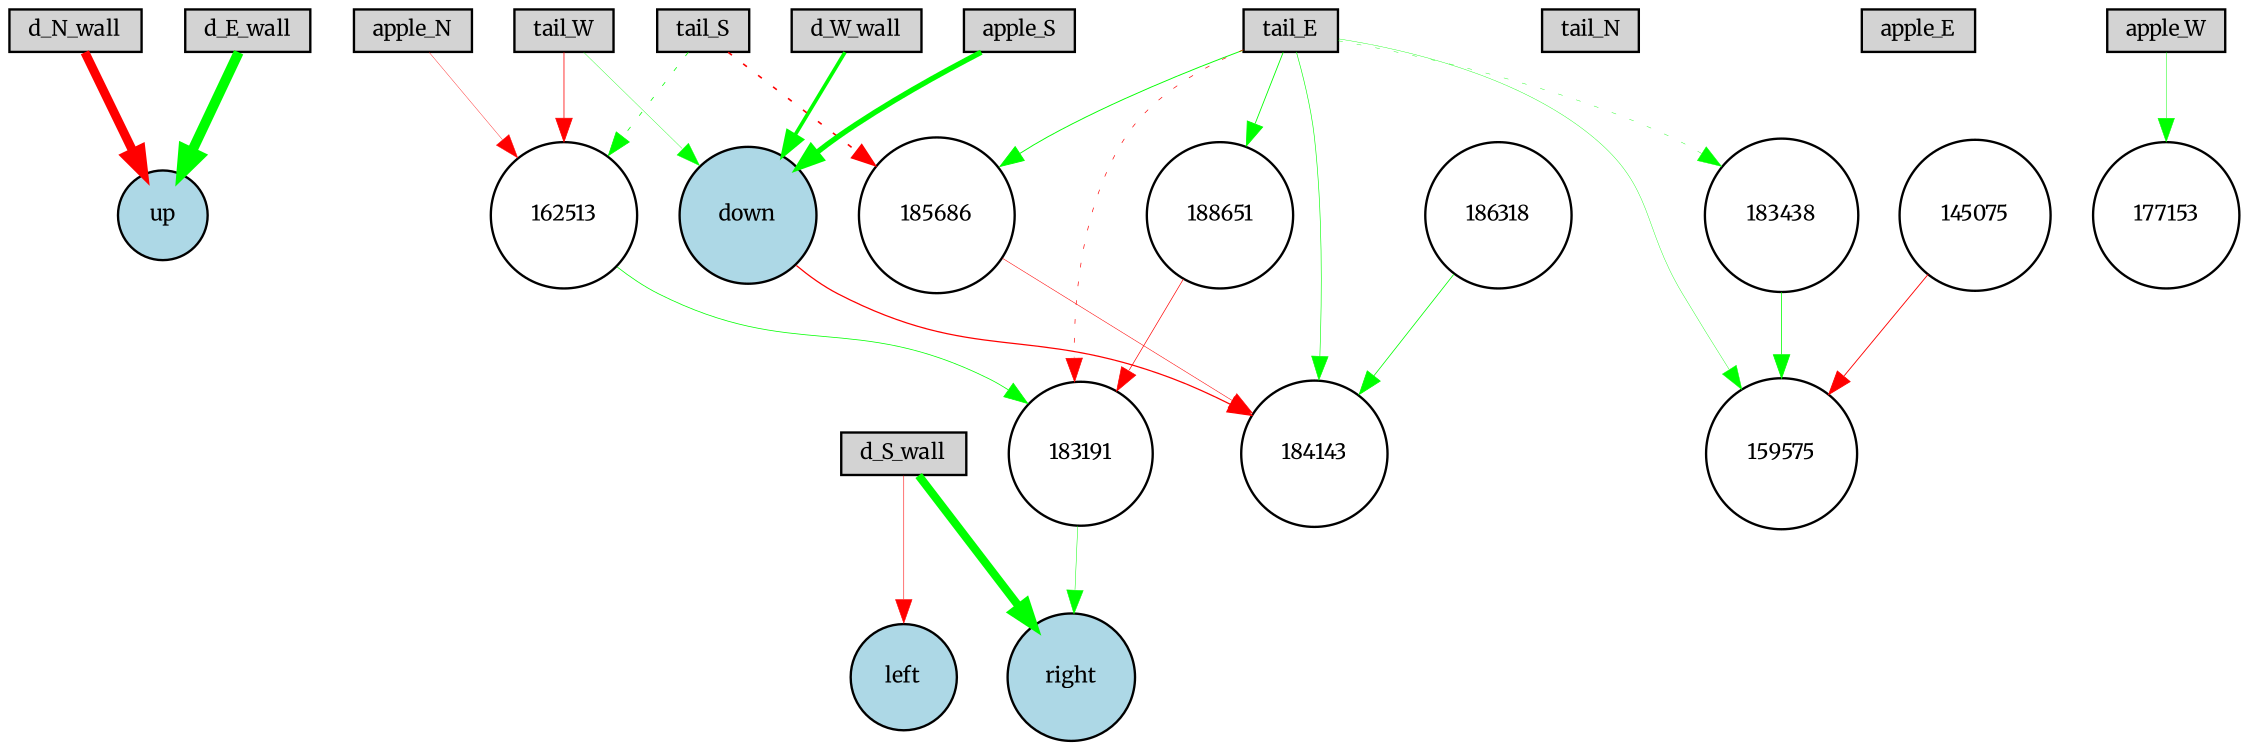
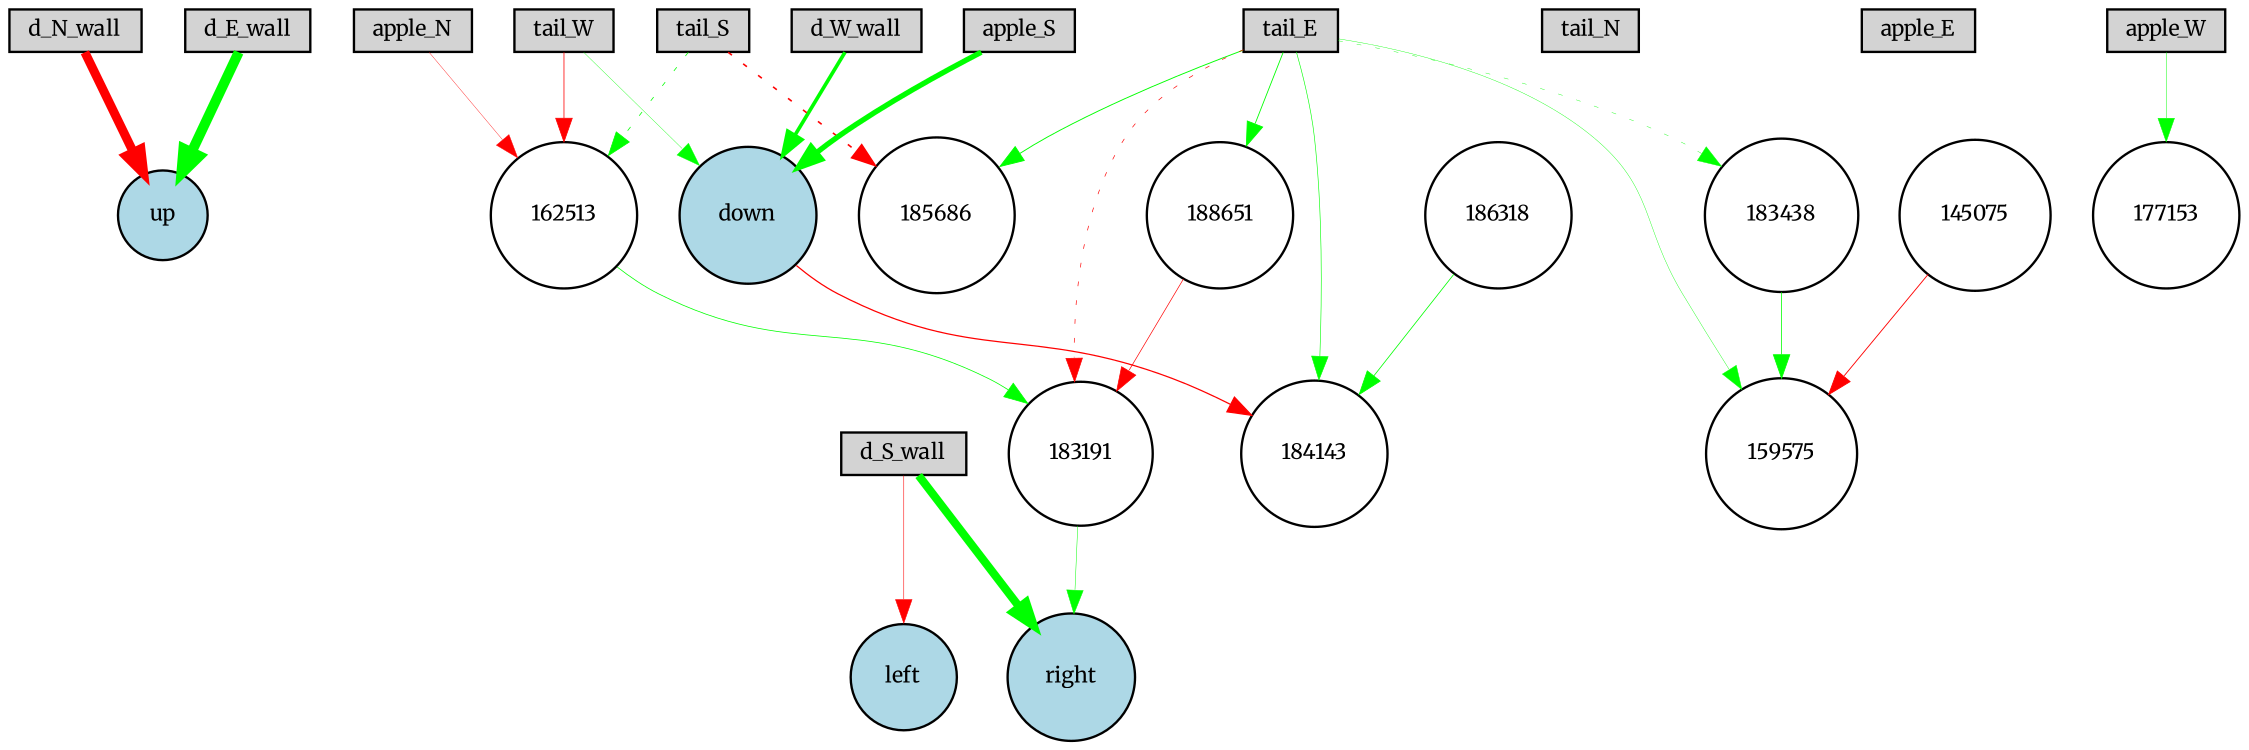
edge "185686" -> "184143": removed
